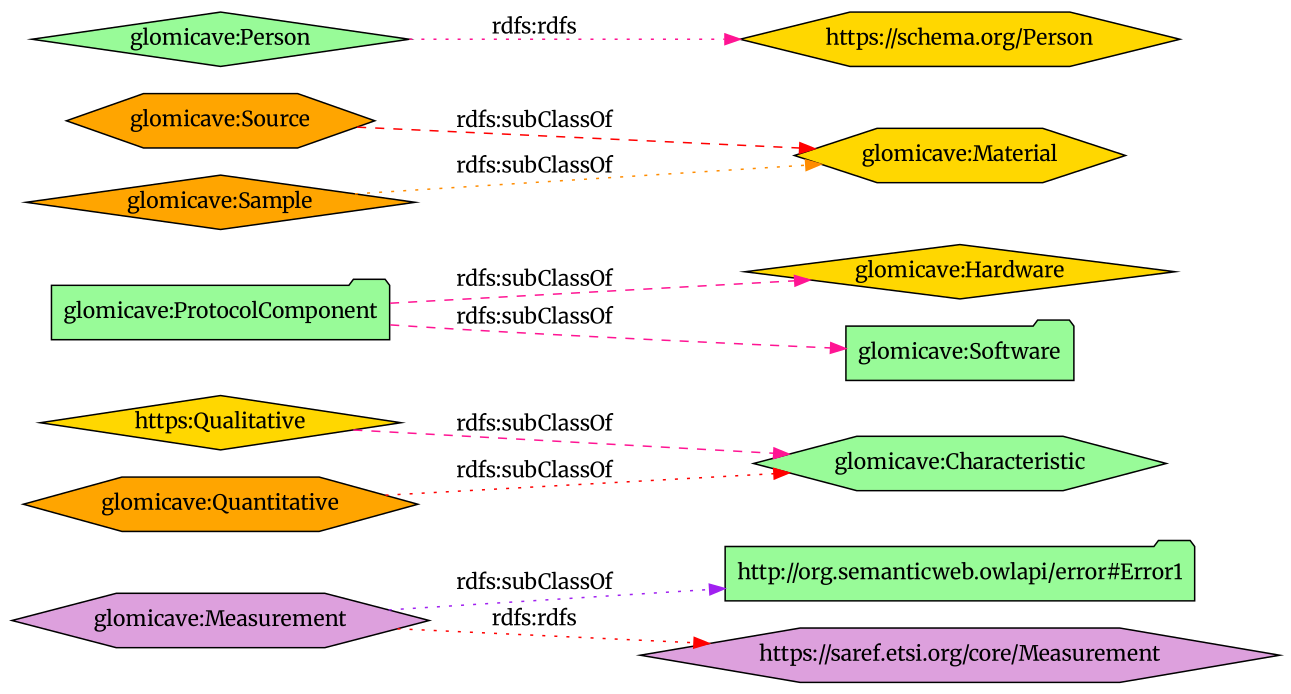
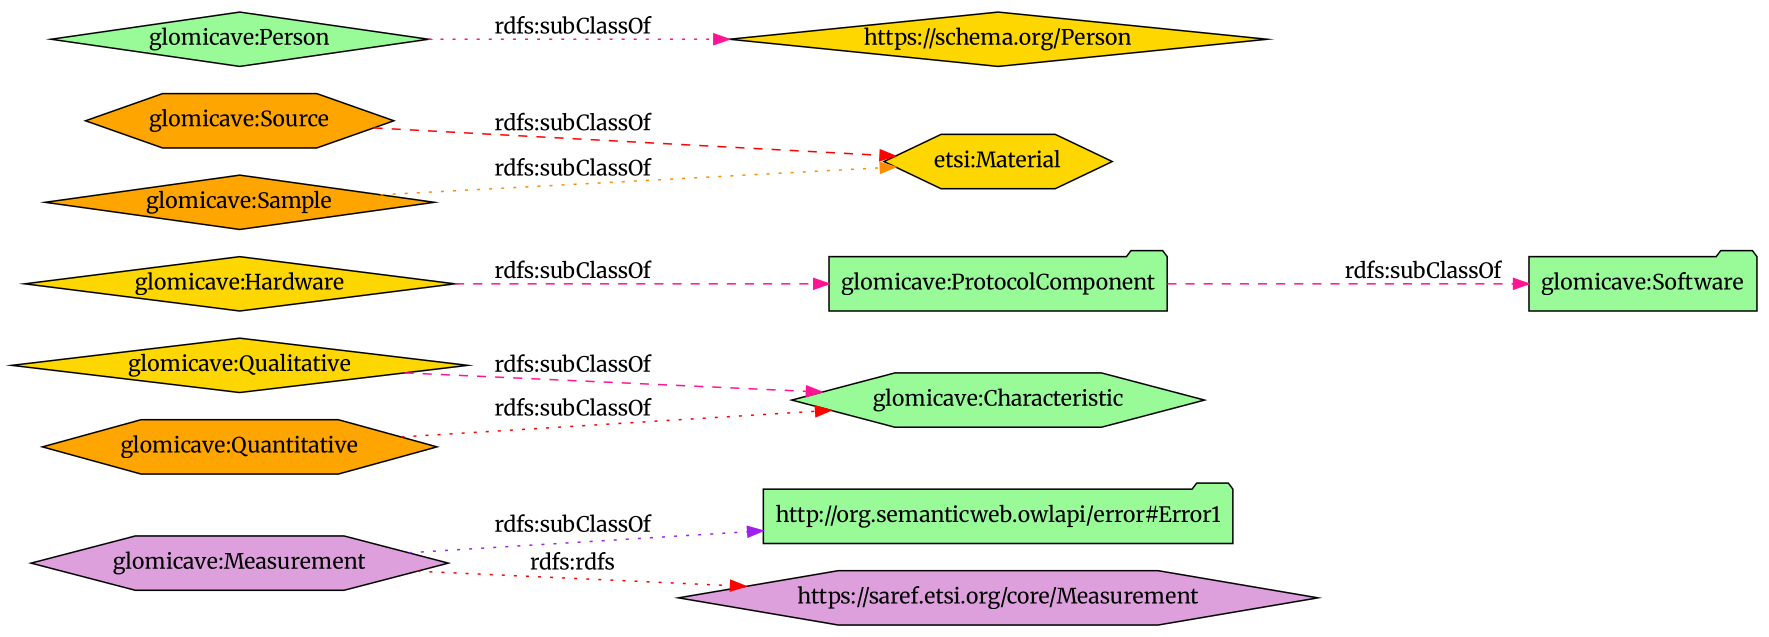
edge "glomicave:Person" -> "https://schema.org/Person": label "rdfs:rdfs" -> "rdfs:subClassOf"
node "https://schema.org/Person": shape hexagon -> diamond
node "glomicave:Material": label "glomicave:Material" -> "etsi:Material"
edge "glomicave:ProtocolComponent" -> "glomicave:Hardware": reversed
node "https:Qualitative": label "https:Qualitative" -> "glomicave:Qualitative"
